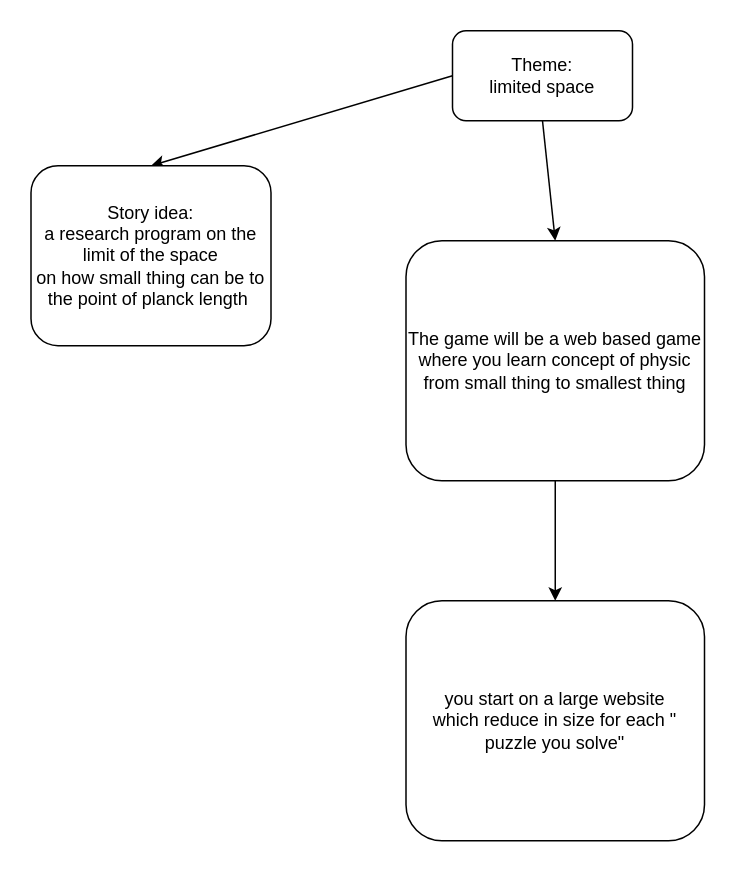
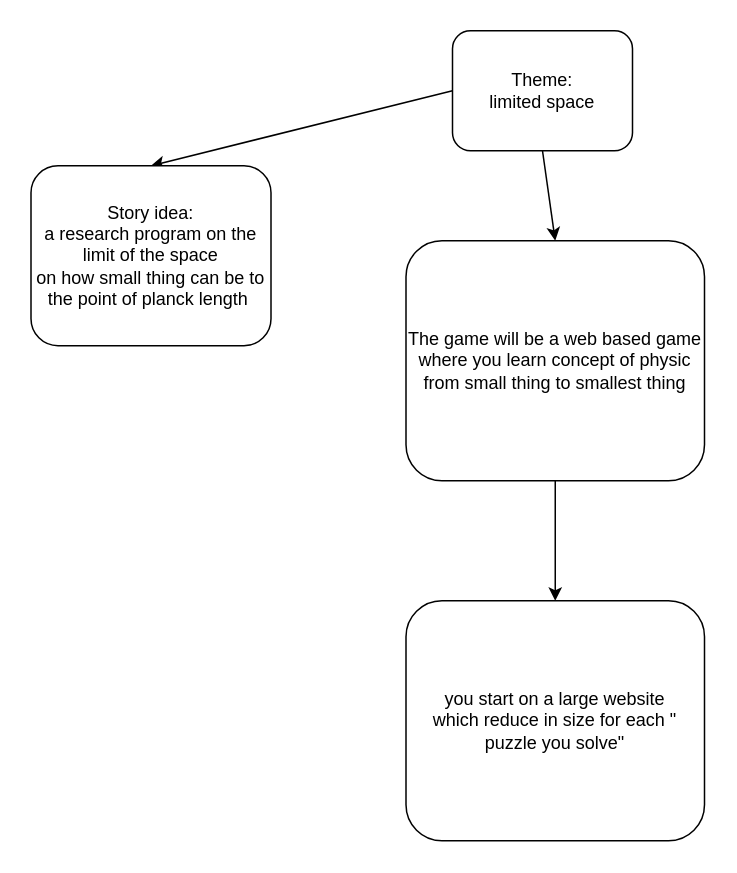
node "Theme: limited space": size 180x90 -> 180x120
